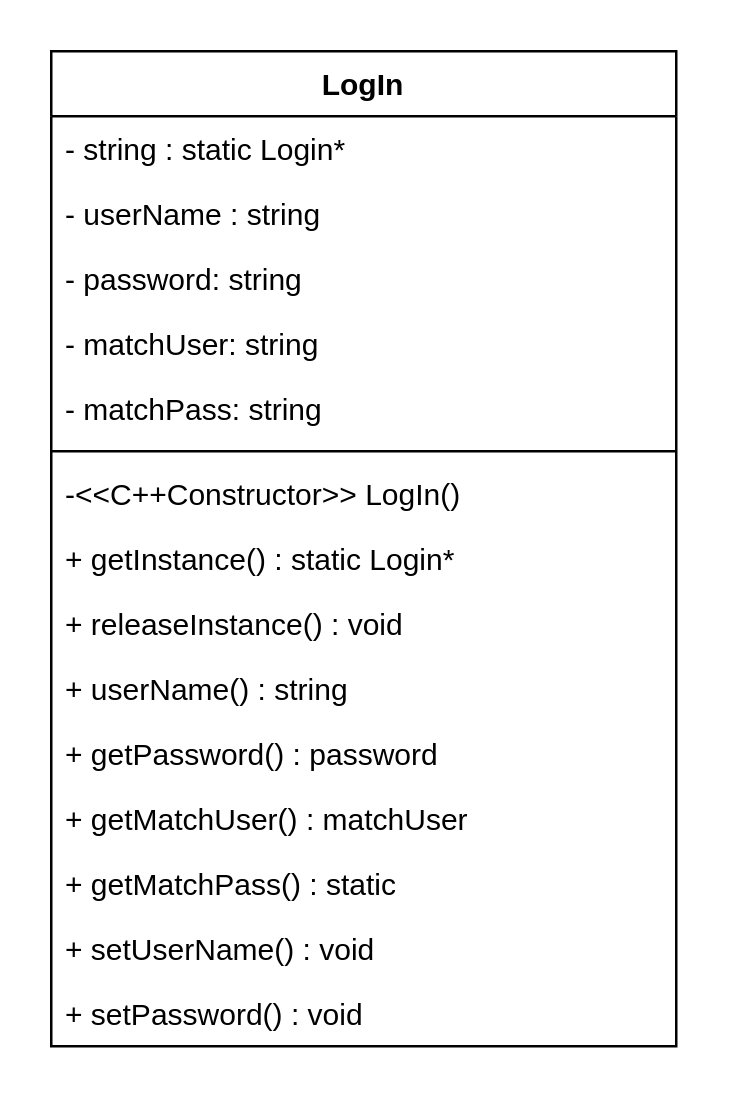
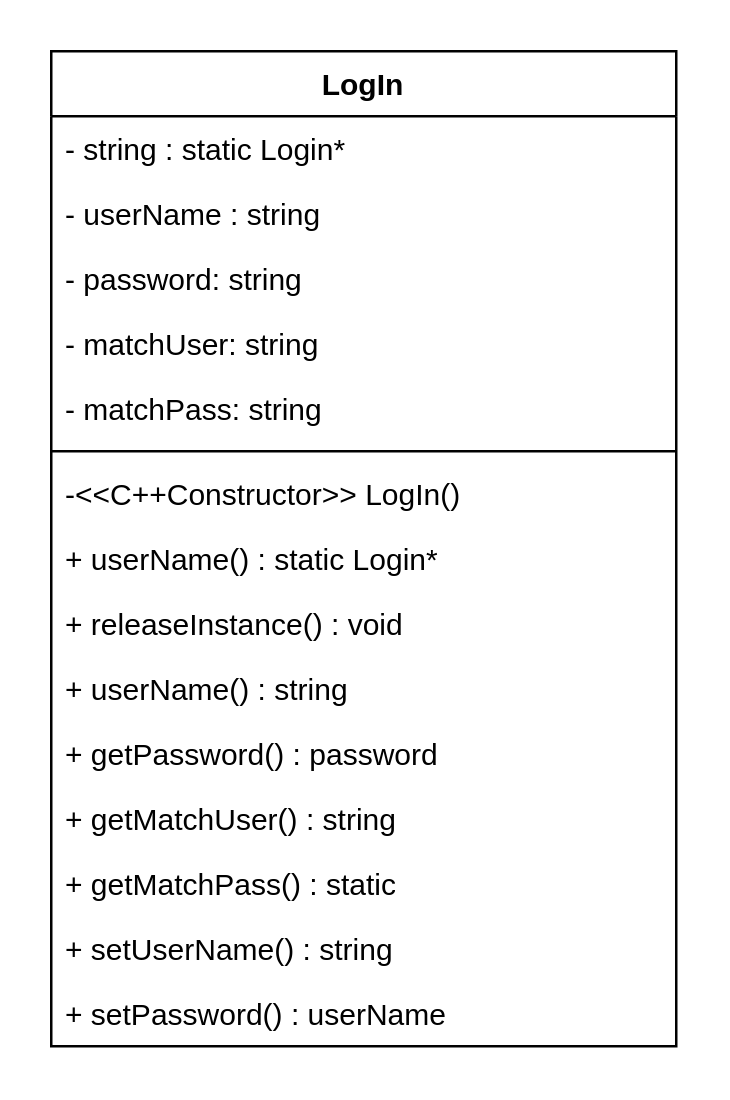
node "+ getInstance() : static Login*": label "+ getInstance() : static Login*" -> "+ userName() : static Login*"
node "+ getMatchUser() : matchUser": label "+ getMatchUser() : matchUser" -> "+ getMatchUser() : string"
node "+ setUserName() : void": label "+ setUserName() : void" -> "+ setUserName() : string"
node "+ setPassword() : void": label "+ setPassword() : void" -> "+ setPassword() : userName"
